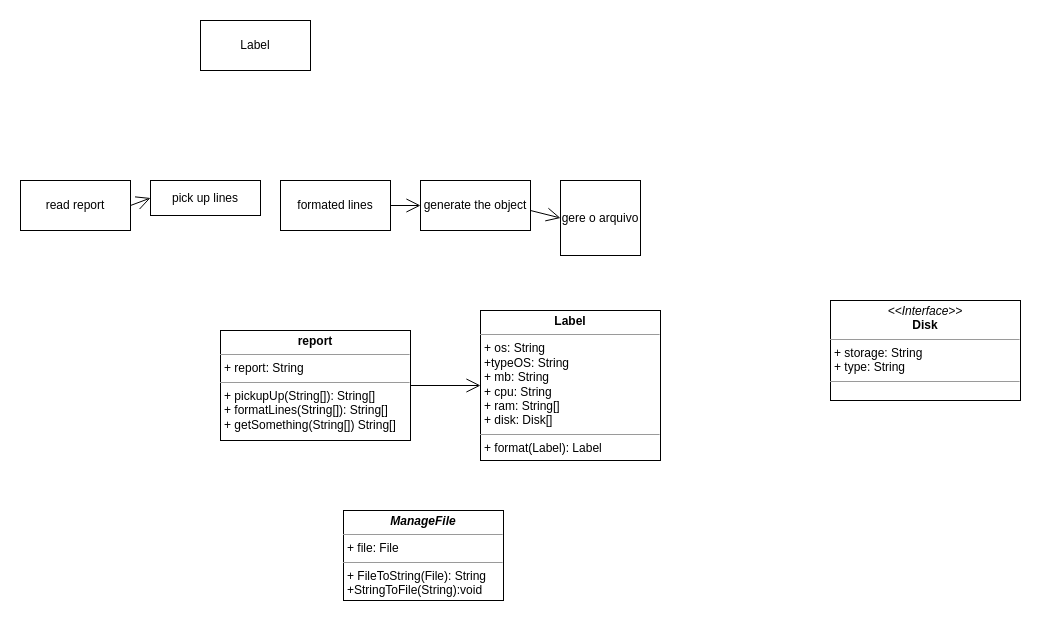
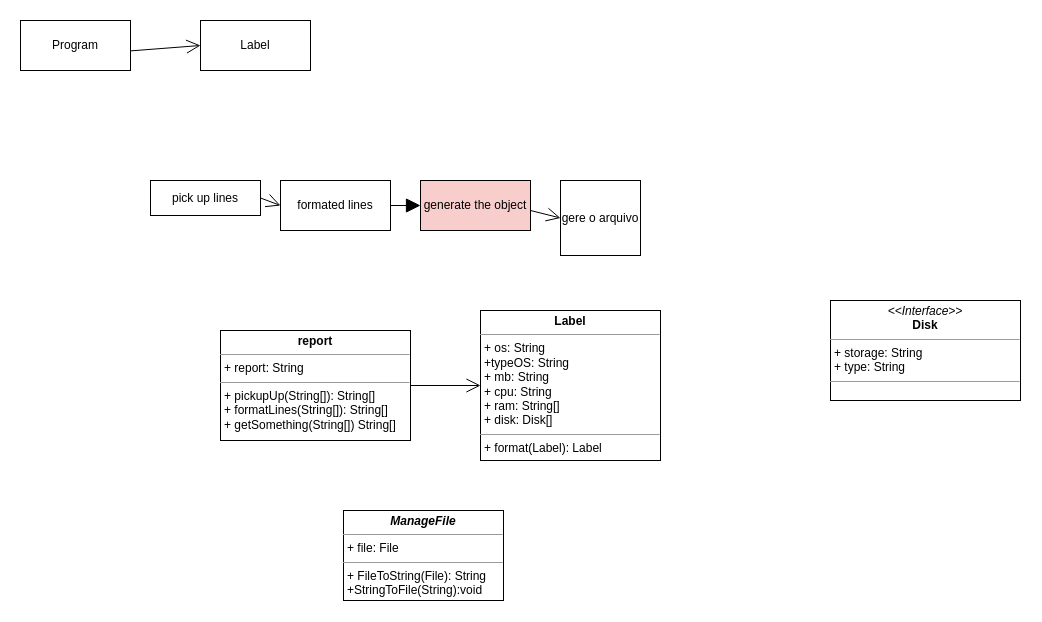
node "Program": added
edge "Program" -> "Label": added
edge "pick up lines" -> "formated lines": added
edge "read report" -> "pick up lines": removed
node "read report": removed
edge "formated lines" -> "generate the object": arrowhead open -> block
node "generate the object": fillcolor #ffffff -> #f8cecc
